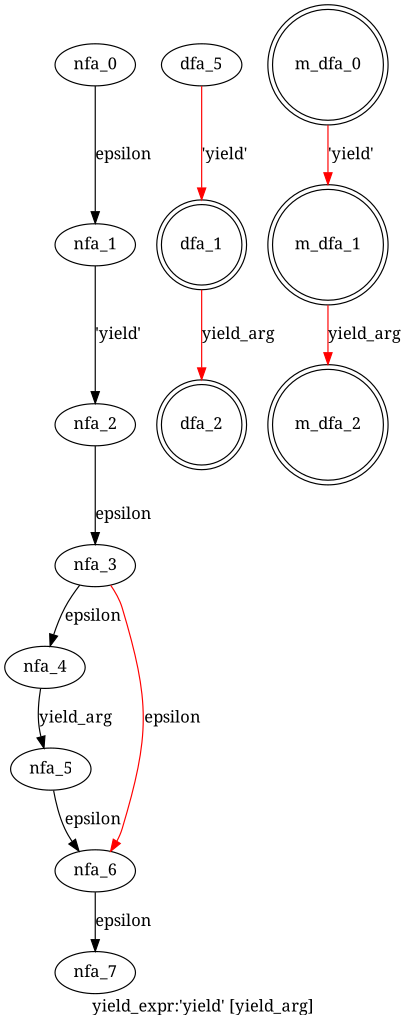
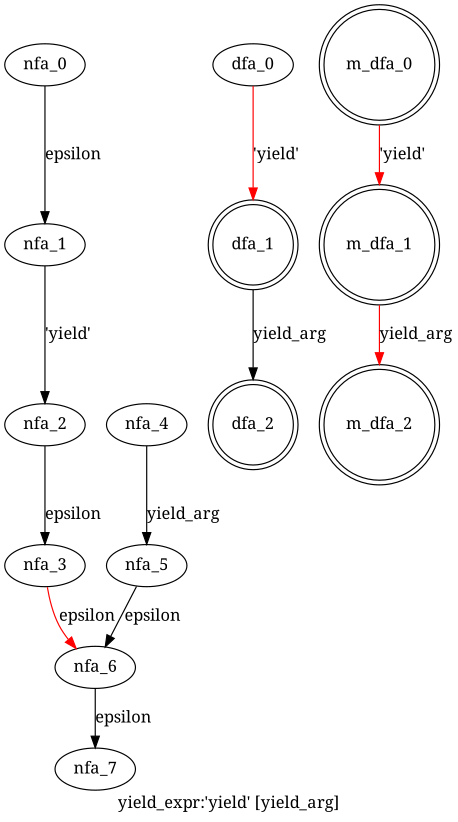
node "dfa_5": label "dfa_5" -> "dfa_0"
edge "dfa_1" -> "dfa_2": color red -> black
edge "nfa_3" -> "nfa_4": removed, label "epsilon"
